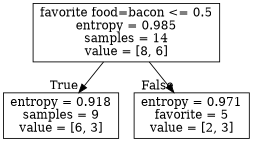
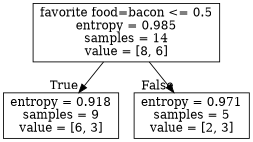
node "entropy = 0.971 favorite = 5 value = [2, 3]": label "entropy = 0.971 favorite = 5 value = [2, 3]" -> "entropy = 0.971 samples = 5 value = [2, 3]"
